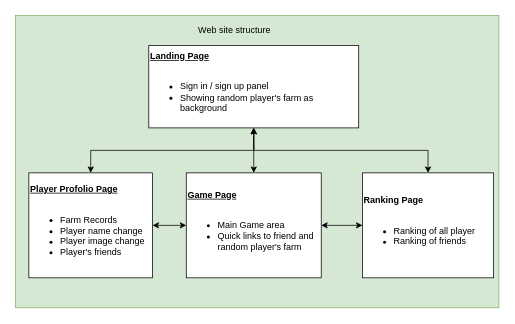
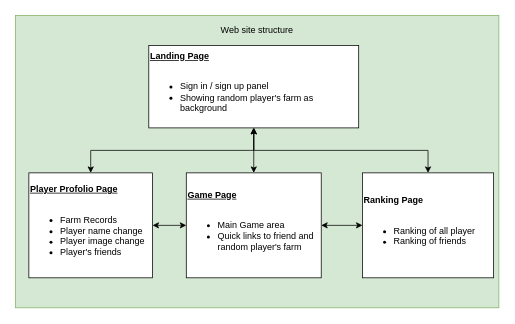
node "Web site structure": moved (235, 30) -> (257, 30)
